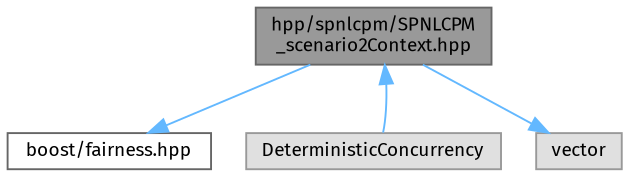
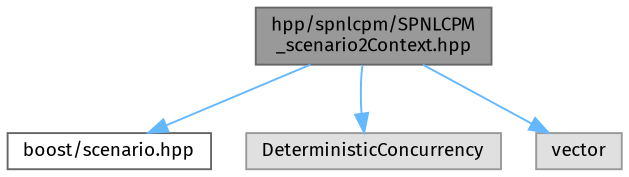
edge "DeterministicConcurrency" -> "hpp/spnlcpm/SPNLCPM _scenario2Context.hpp": reversed
node "boost/fairness.hpp": label "boost/fairness.hpp" -> "boost/scenario.hpp"
